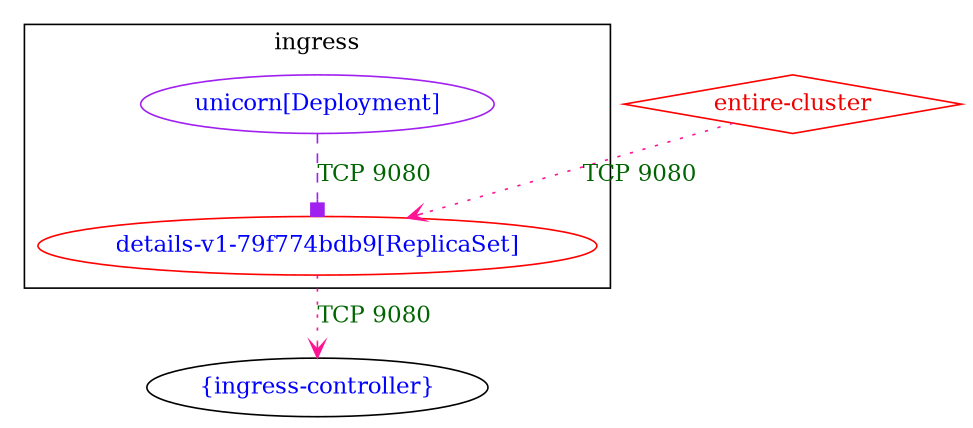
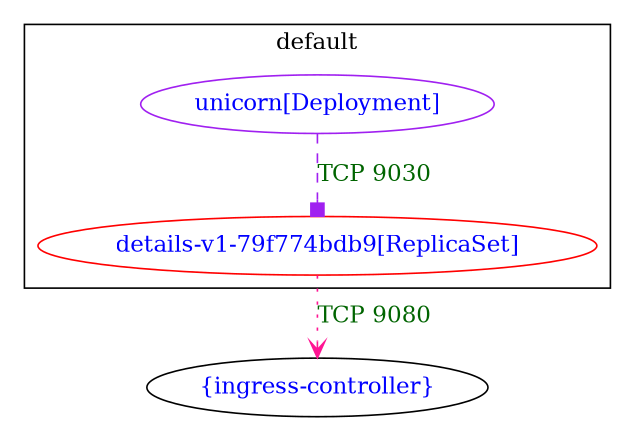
cluster "ingress": label "ingress" -> "default"
node "entire-cluster": removed
edge "unicorn[Deployment]" -> "details-v1-79f774bdb9[ReplicaSet]": label "TCP 9080" -> "TCP 9030"
